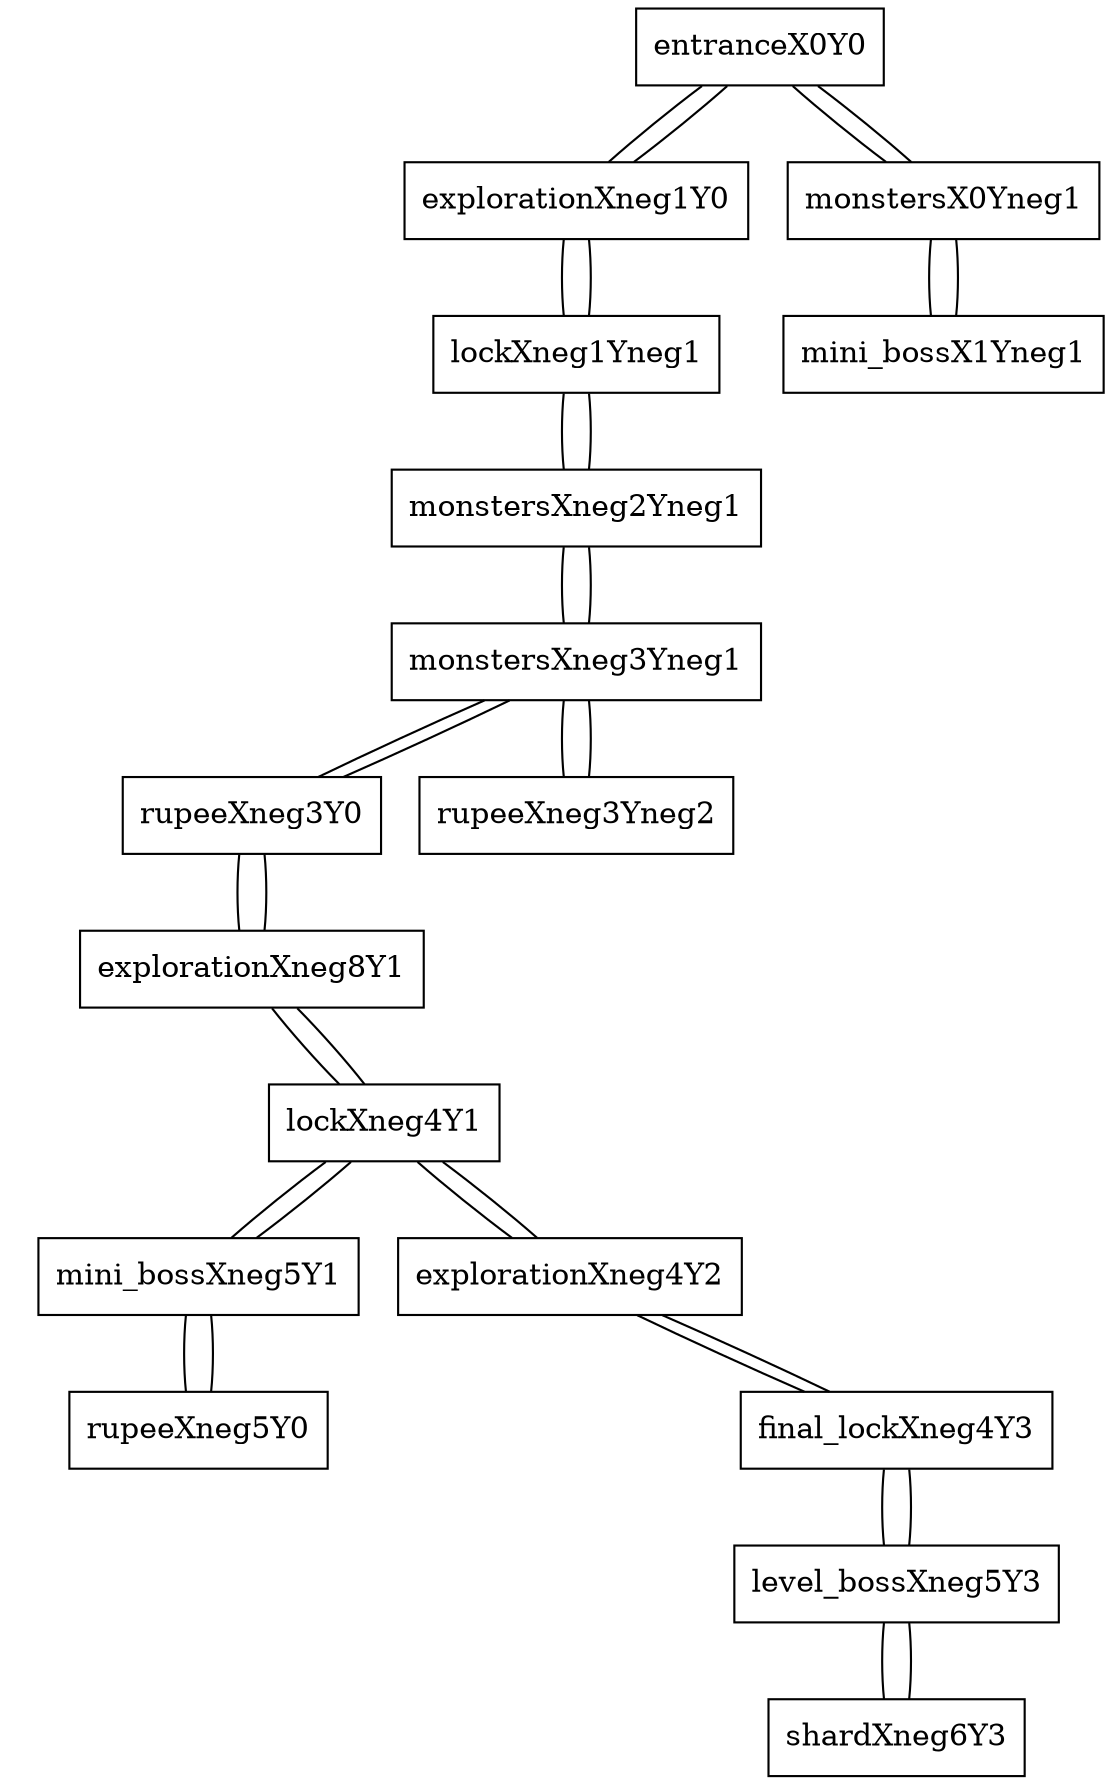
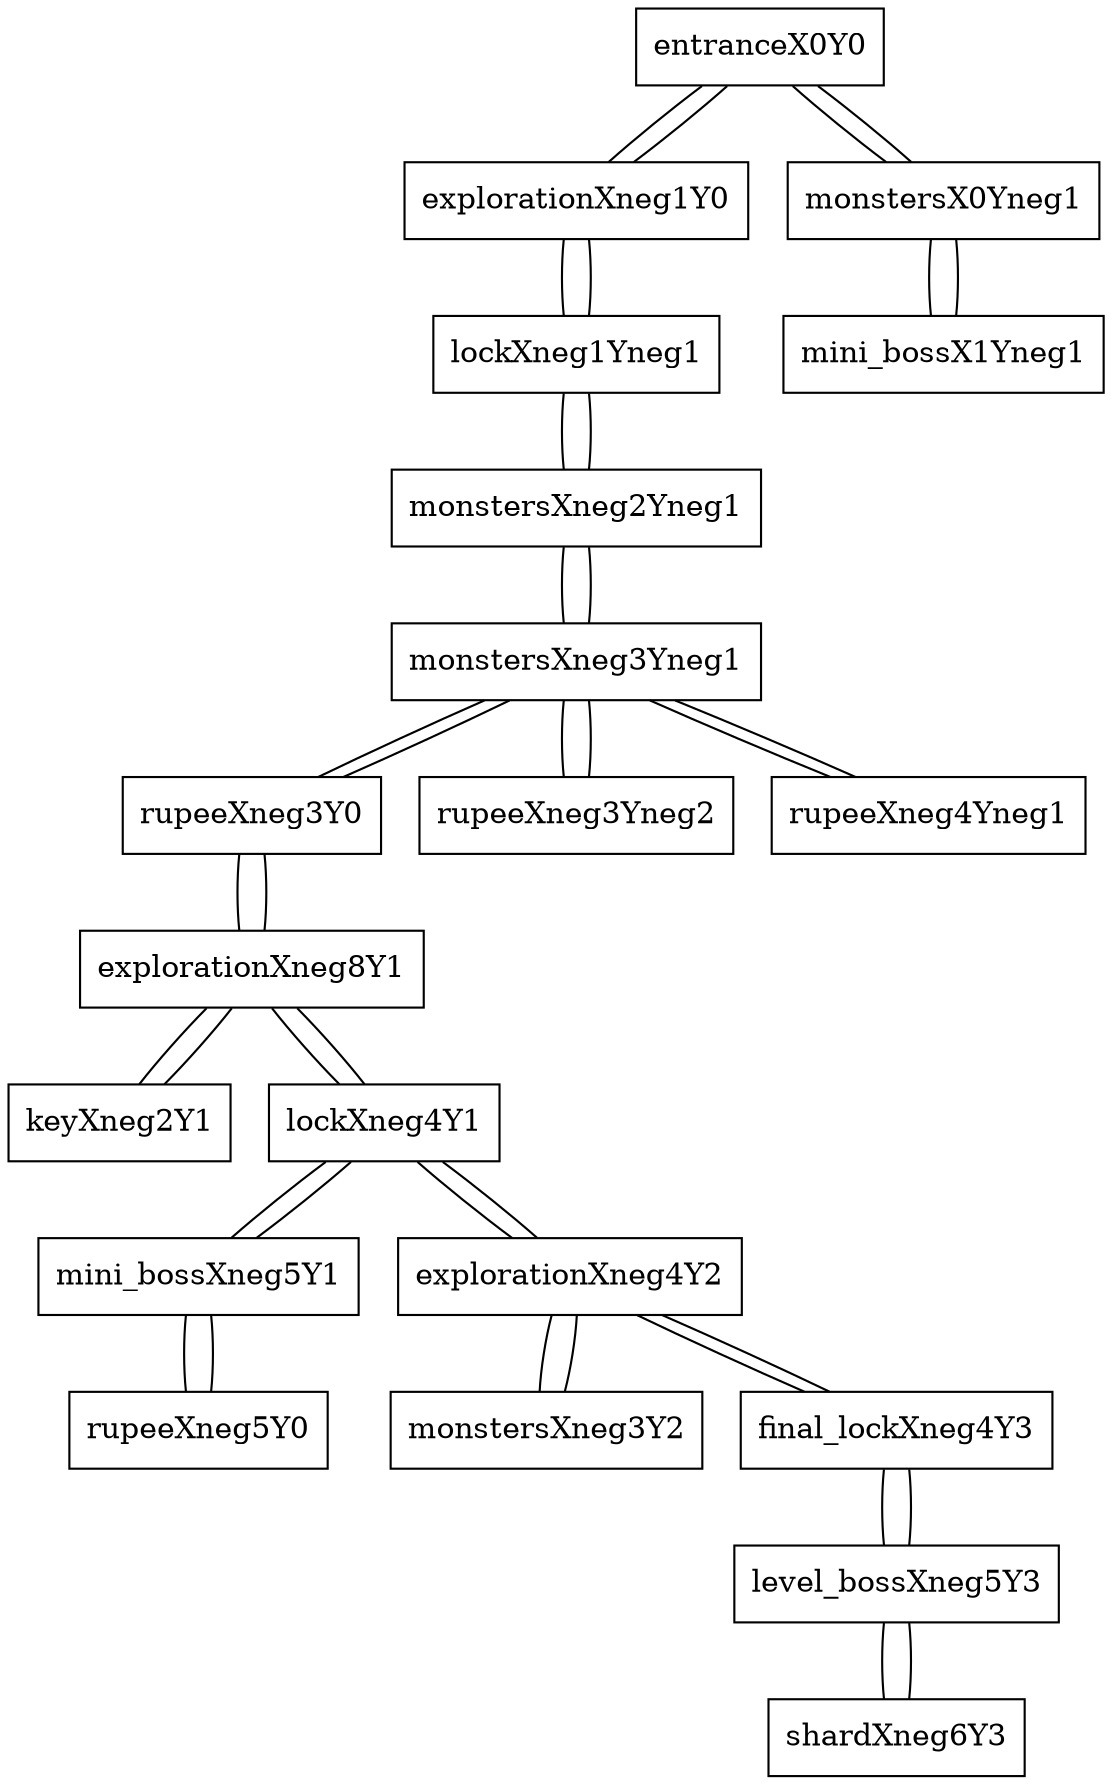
node "rupeeXneg4Yneg1": added
node "keyXneg2Y1": added
node "monstersXneg3Y2": added
